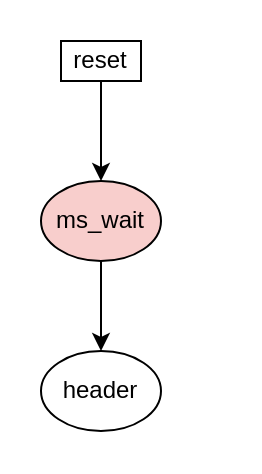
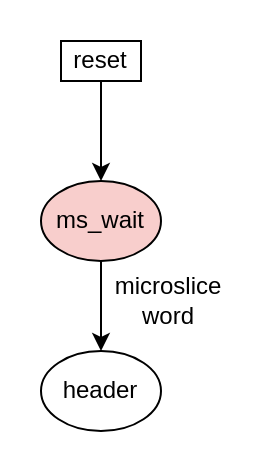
node "microslice word": added
